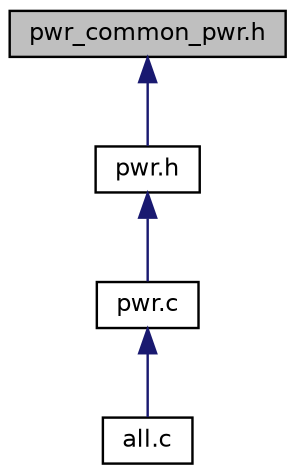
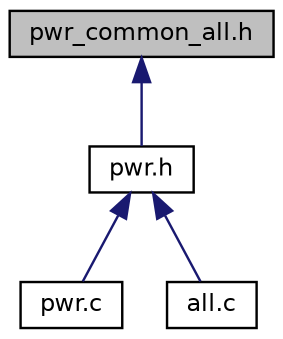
node "pwr_common_pwr.h": label "pwr_common_pwr.h" -> "pwr_common_all.h"
edge "all.c" -> "pwr.c": now "all.c" -> "pwr.h"
